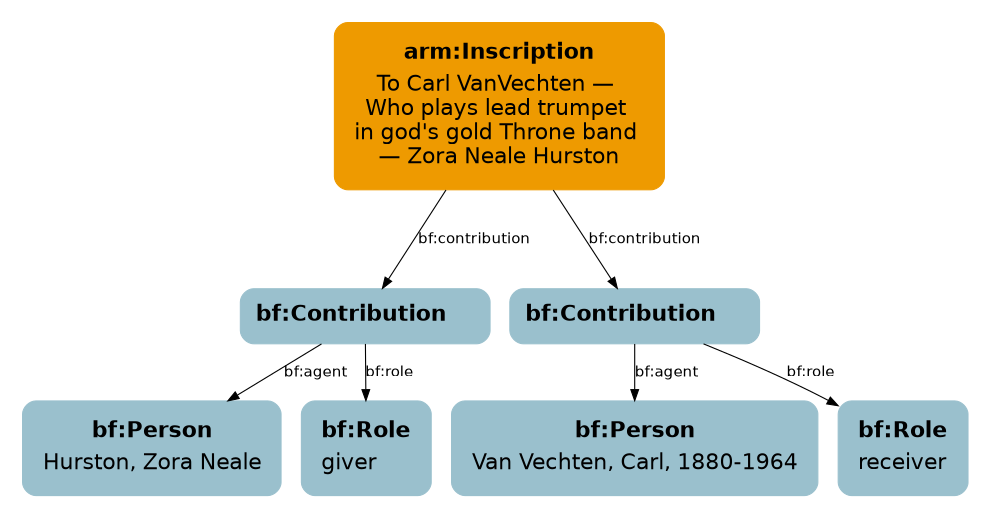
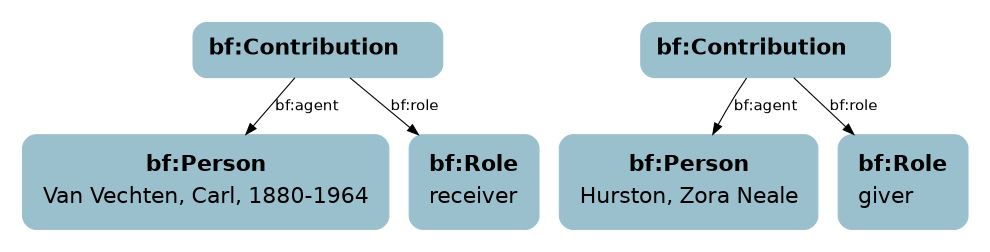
node "arm:Inscription": removed
